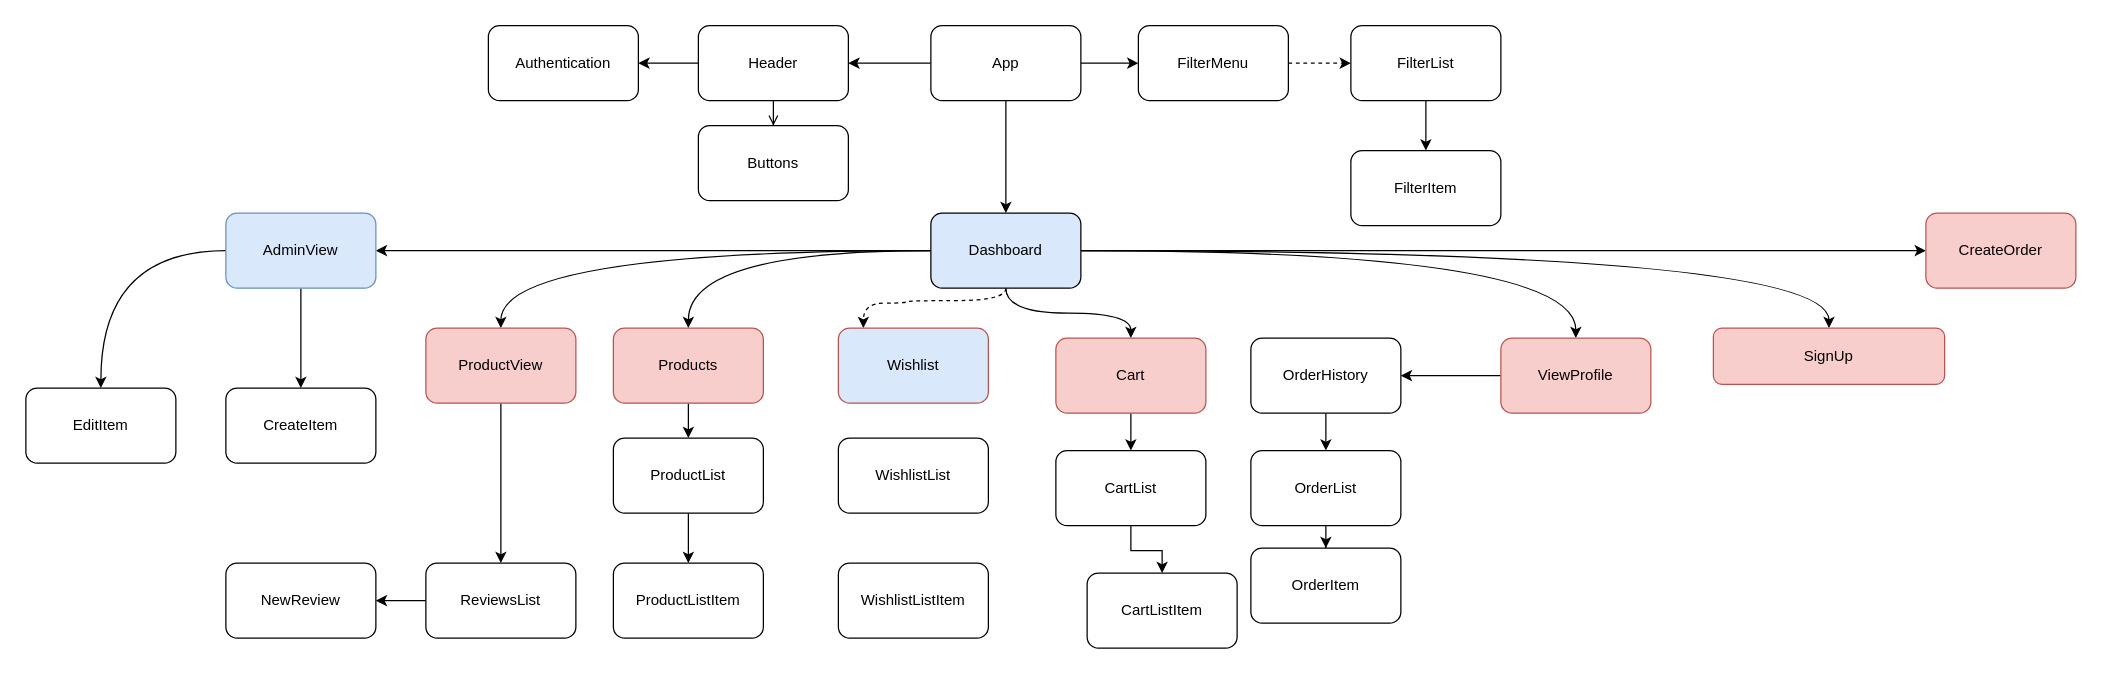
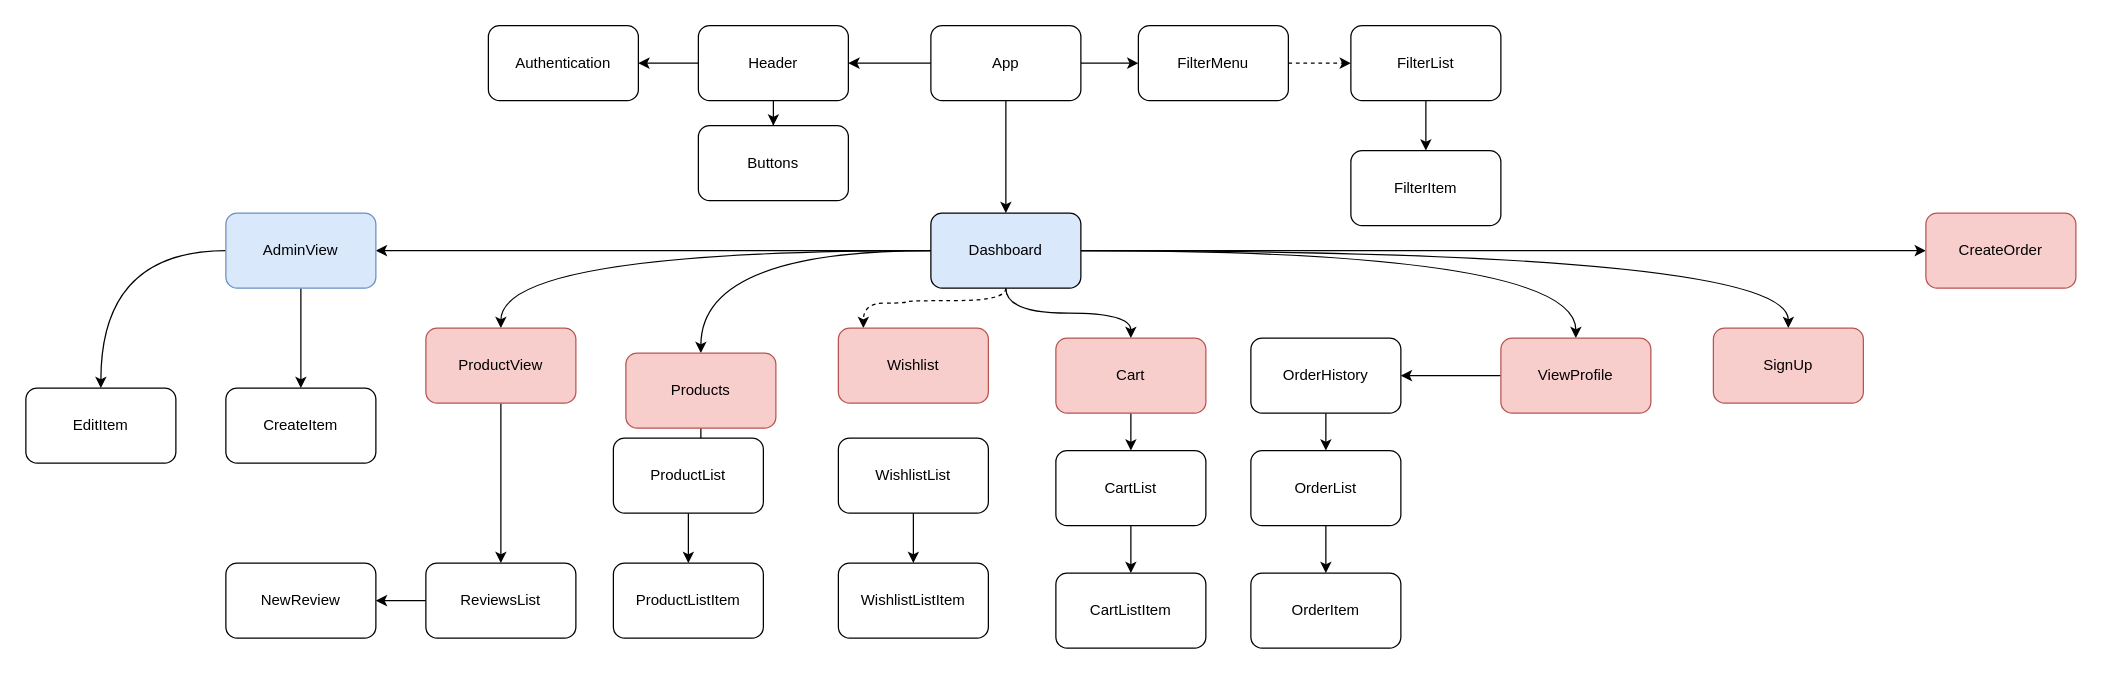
edge "Header" -> "Buttons": arrowhead open -> classic
node "SignUp": size 231x56 -> 150x75
node "Products": moved (688, 366) -> (701, 391)
node "Wishlist": fillcolor #dae8fc -> #f8cecc
edge "WishlistList" -> "WishlistListItem": added
node "OrderItem": moved (1326, 586) -> (1326, 611)
node "CartListItem": moved (1162, 611) -> (1131, 611)
